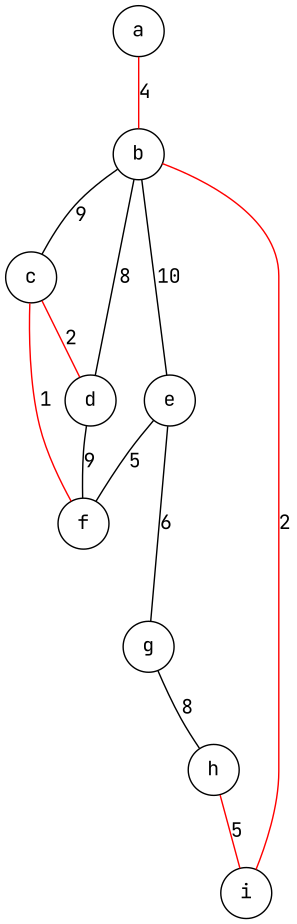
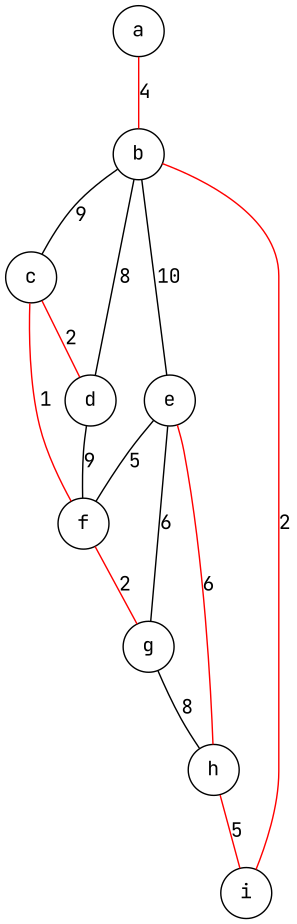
edge "e" -- "h": added, label "6"
edge "f" -- "g": added, label "2"
